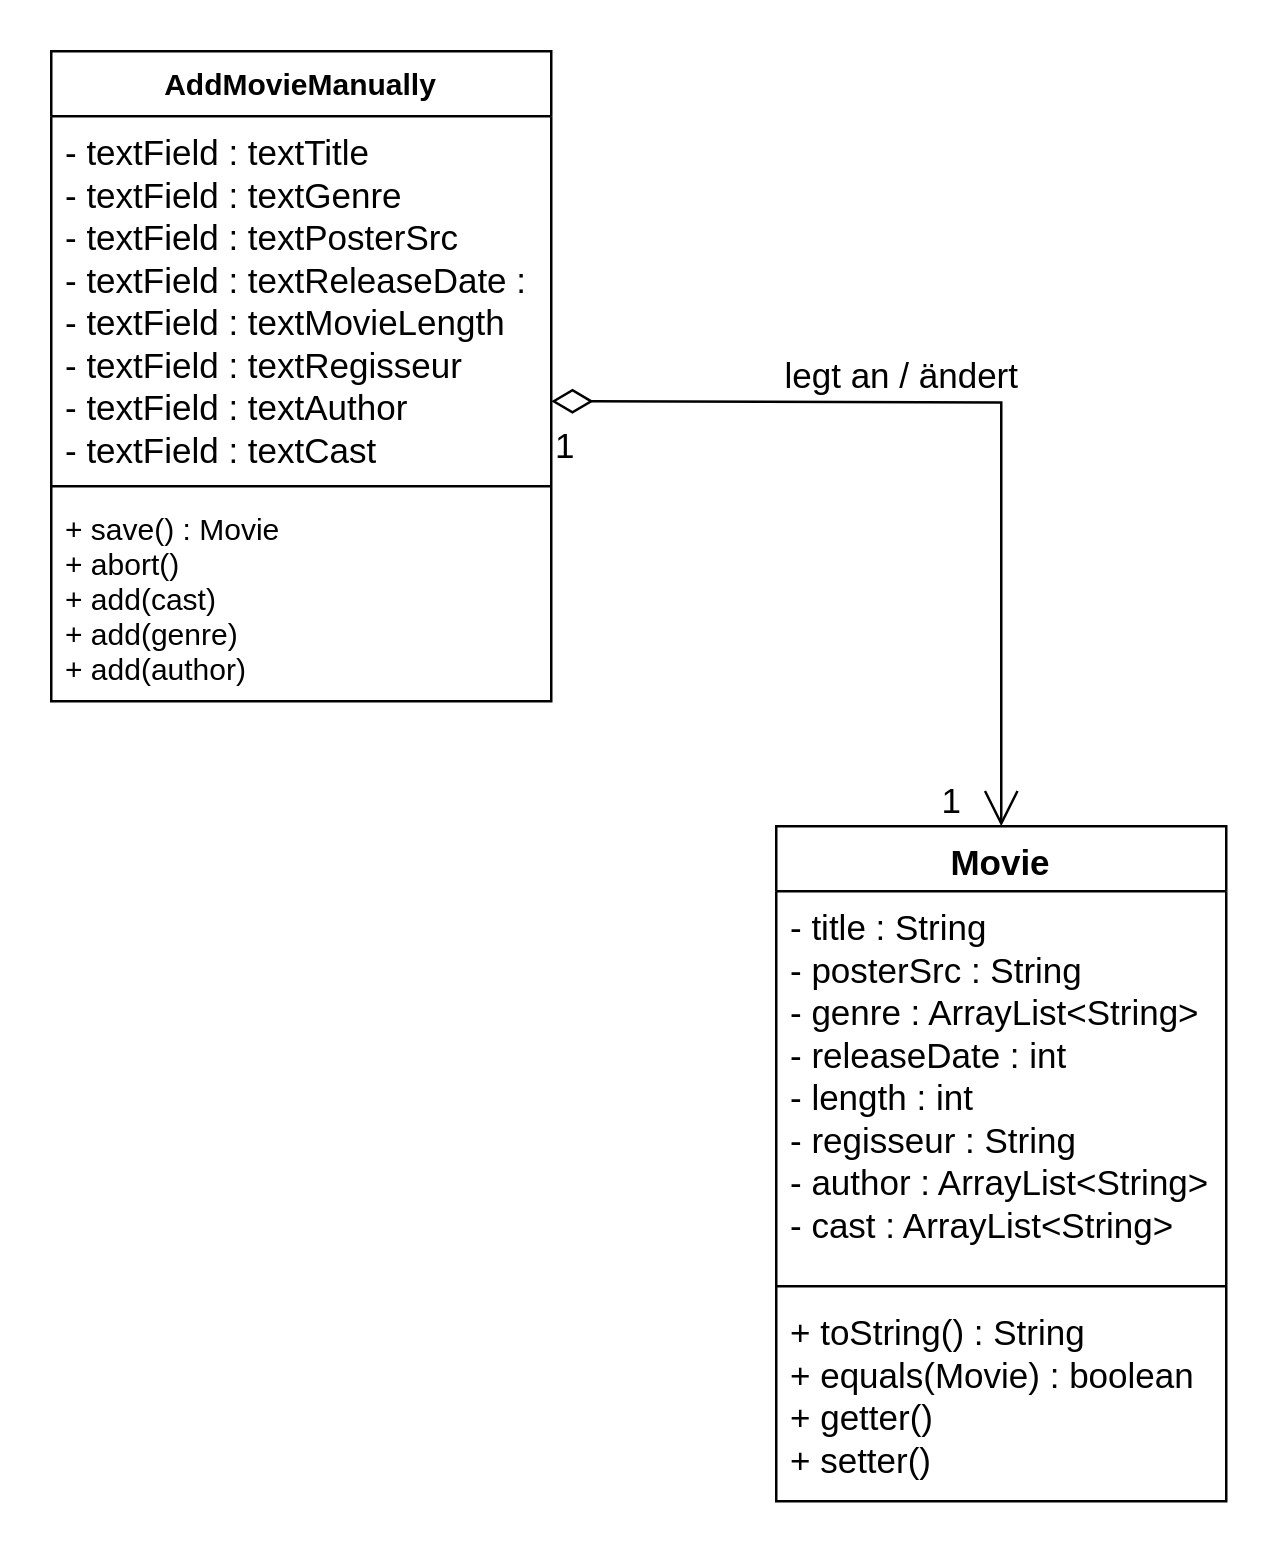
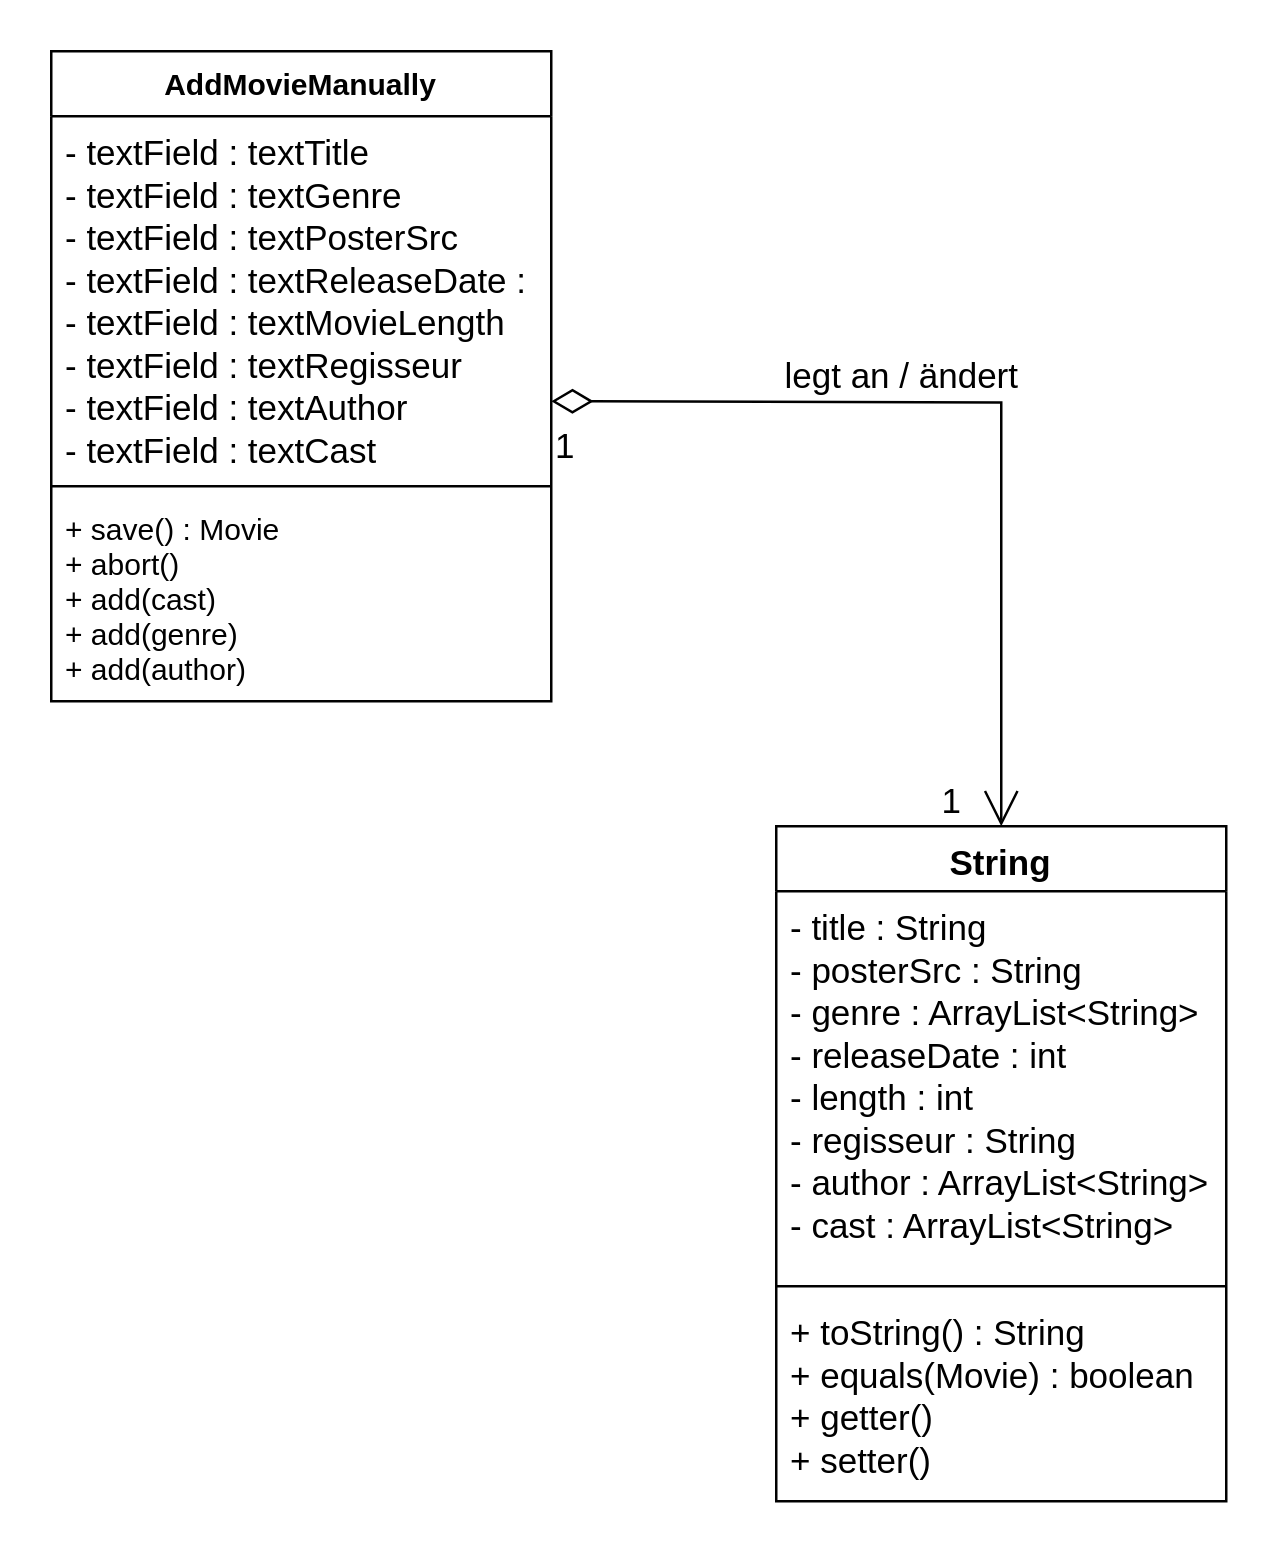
node "Movie": label "Movie" -> "String"
